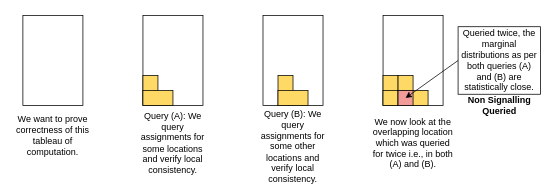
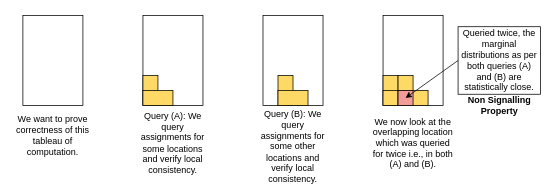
node "Non Signalling Queried": label "Non Signalling Queried" -> "Non Signalling Property"
